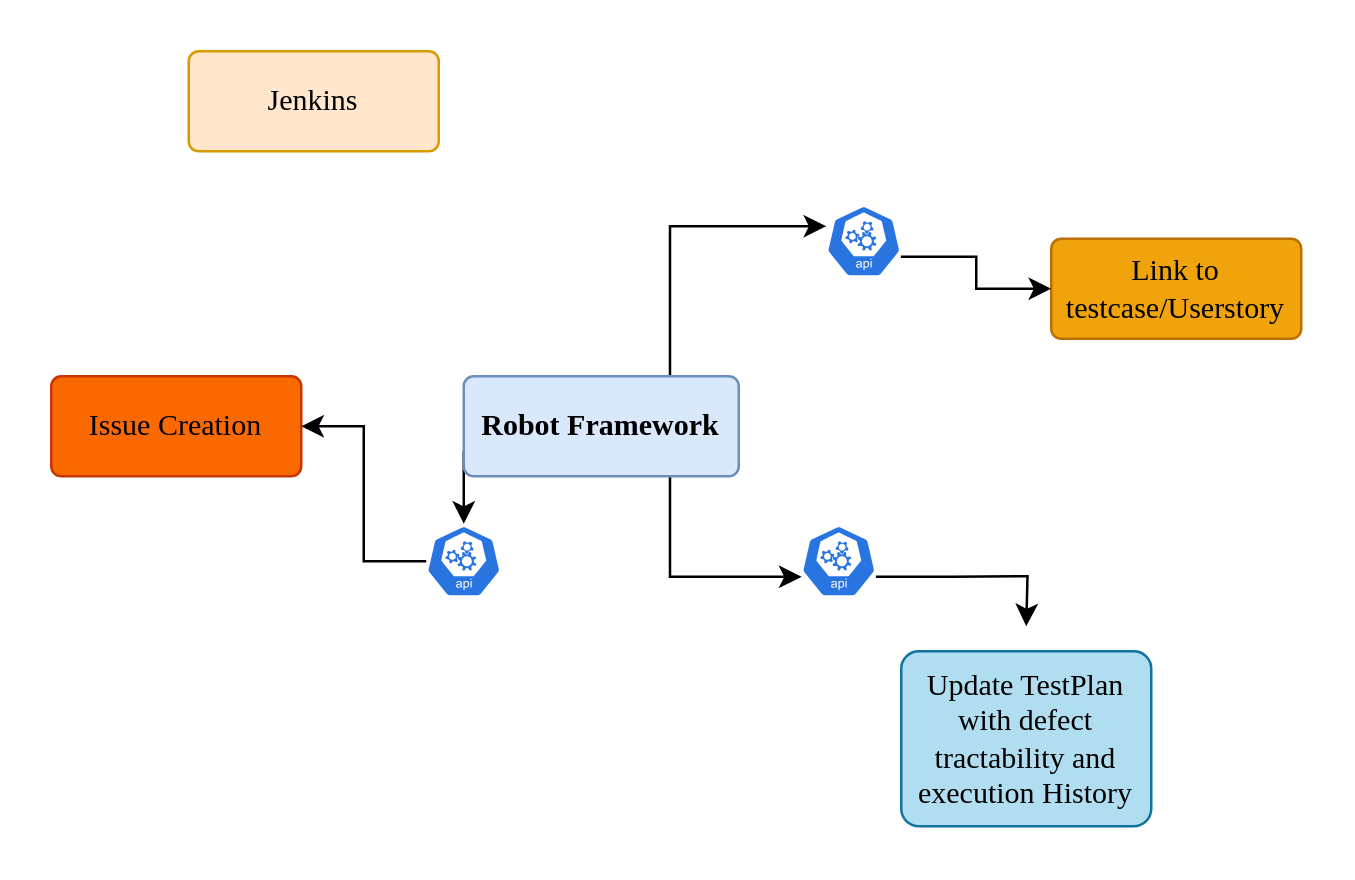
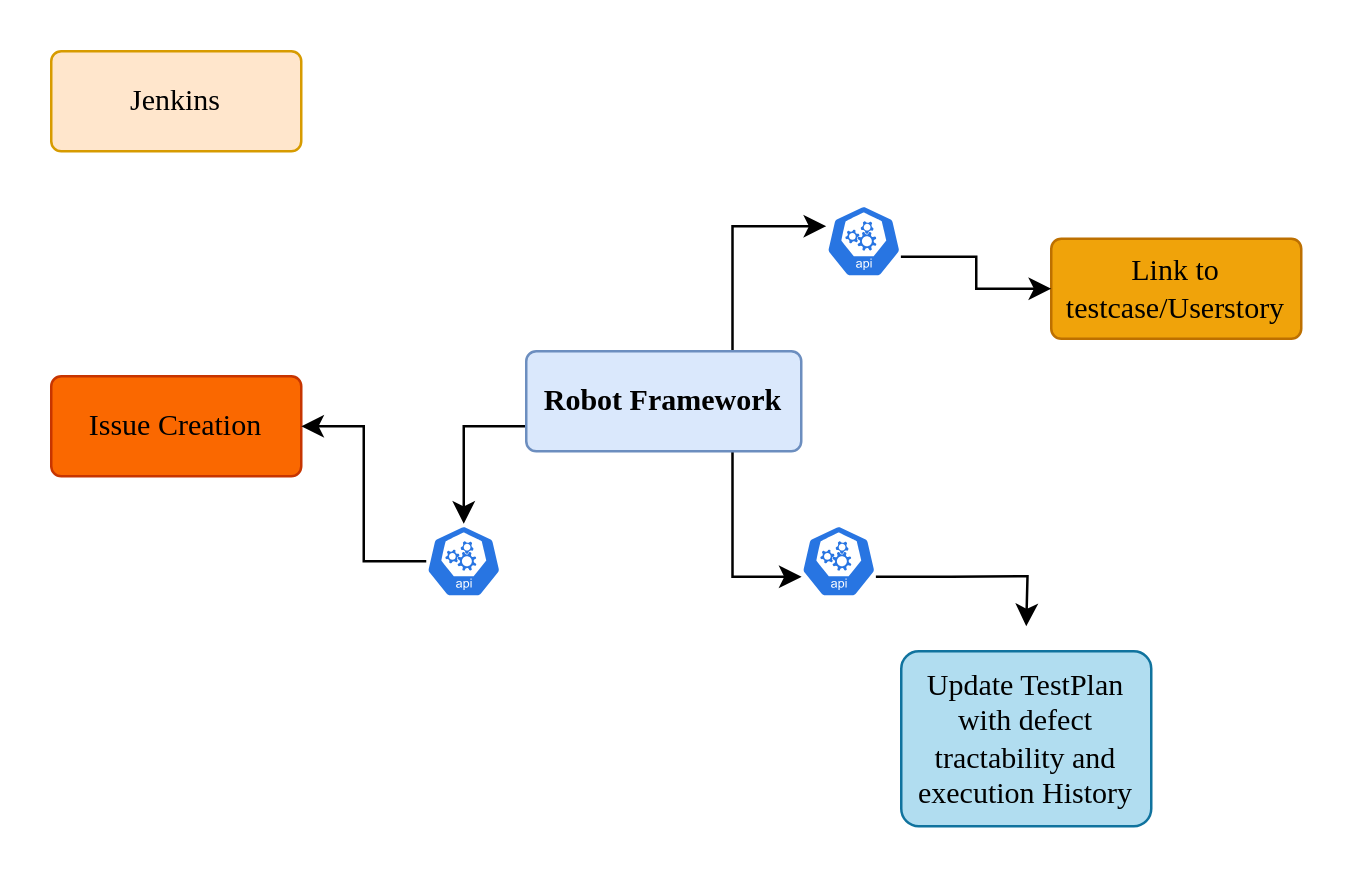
node "Jenkins": moved (314, 101) -> (176, 101)
node "Robot Framework": moved (601, 426) -> (664, 401)
